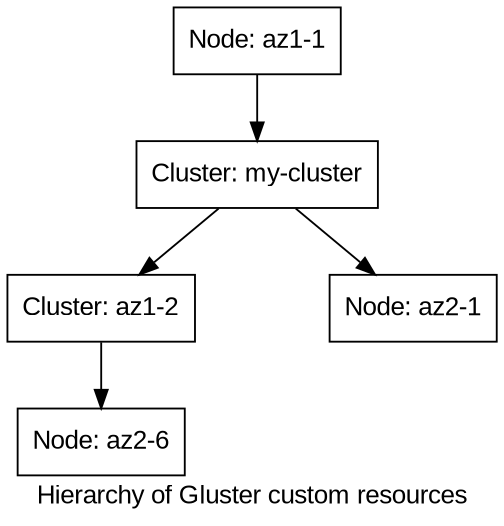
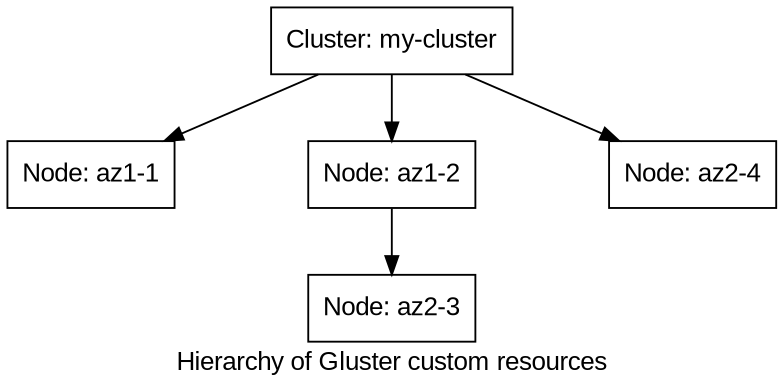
edge "Node: az1-1" -> "Cluster: my-cluster": reversed
node "Cluster: az1-2": label "Cluster: az1-2" -> "Node: az1-2"
node "Node: az2-1": label "Node: az2-1" -> "Node: az2-4"
node "Node: az2-6": label "Node: az2-6" -> "Node: az2-3"
